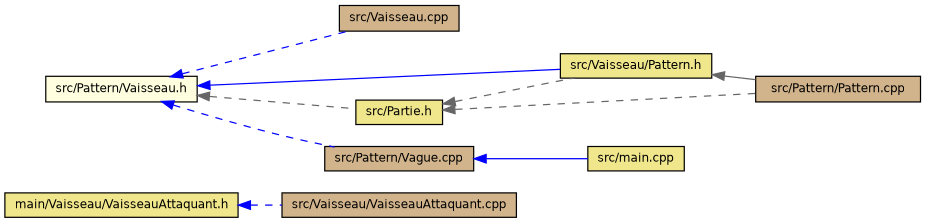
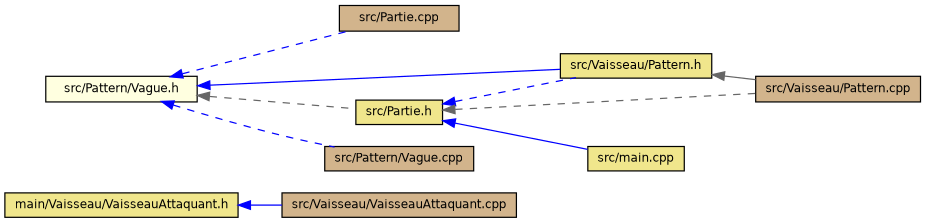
node "src/Vaisseau.cpp": label "src/Vaisseau.cpp" -> "src/Partie.cpp"
node "src/Pattern/Vaisseau.h": label "src/Pattern/Vaisseau.h" -> "src/Pattern/Vague.h"
node "src/Pattern/Pattern.cpp": label "src/Pattern/Pattern.cpp" -> "src/Vaisseau/Pattern.cpp"
edge "src/Vaisseau/Pattern.h" -> "src/Partie.h": color gray40 -> blue
edge "src/main.cpp" -> "src/Pattern/Vague.cpp": now "src/main.cpp" -> "src/Partie.h"
edge "src/Vaisseau/VaisseauAttaquant.cpp" -> "main/Vaisseau/VaisseauAttaquant.h": style dashed -> solid
